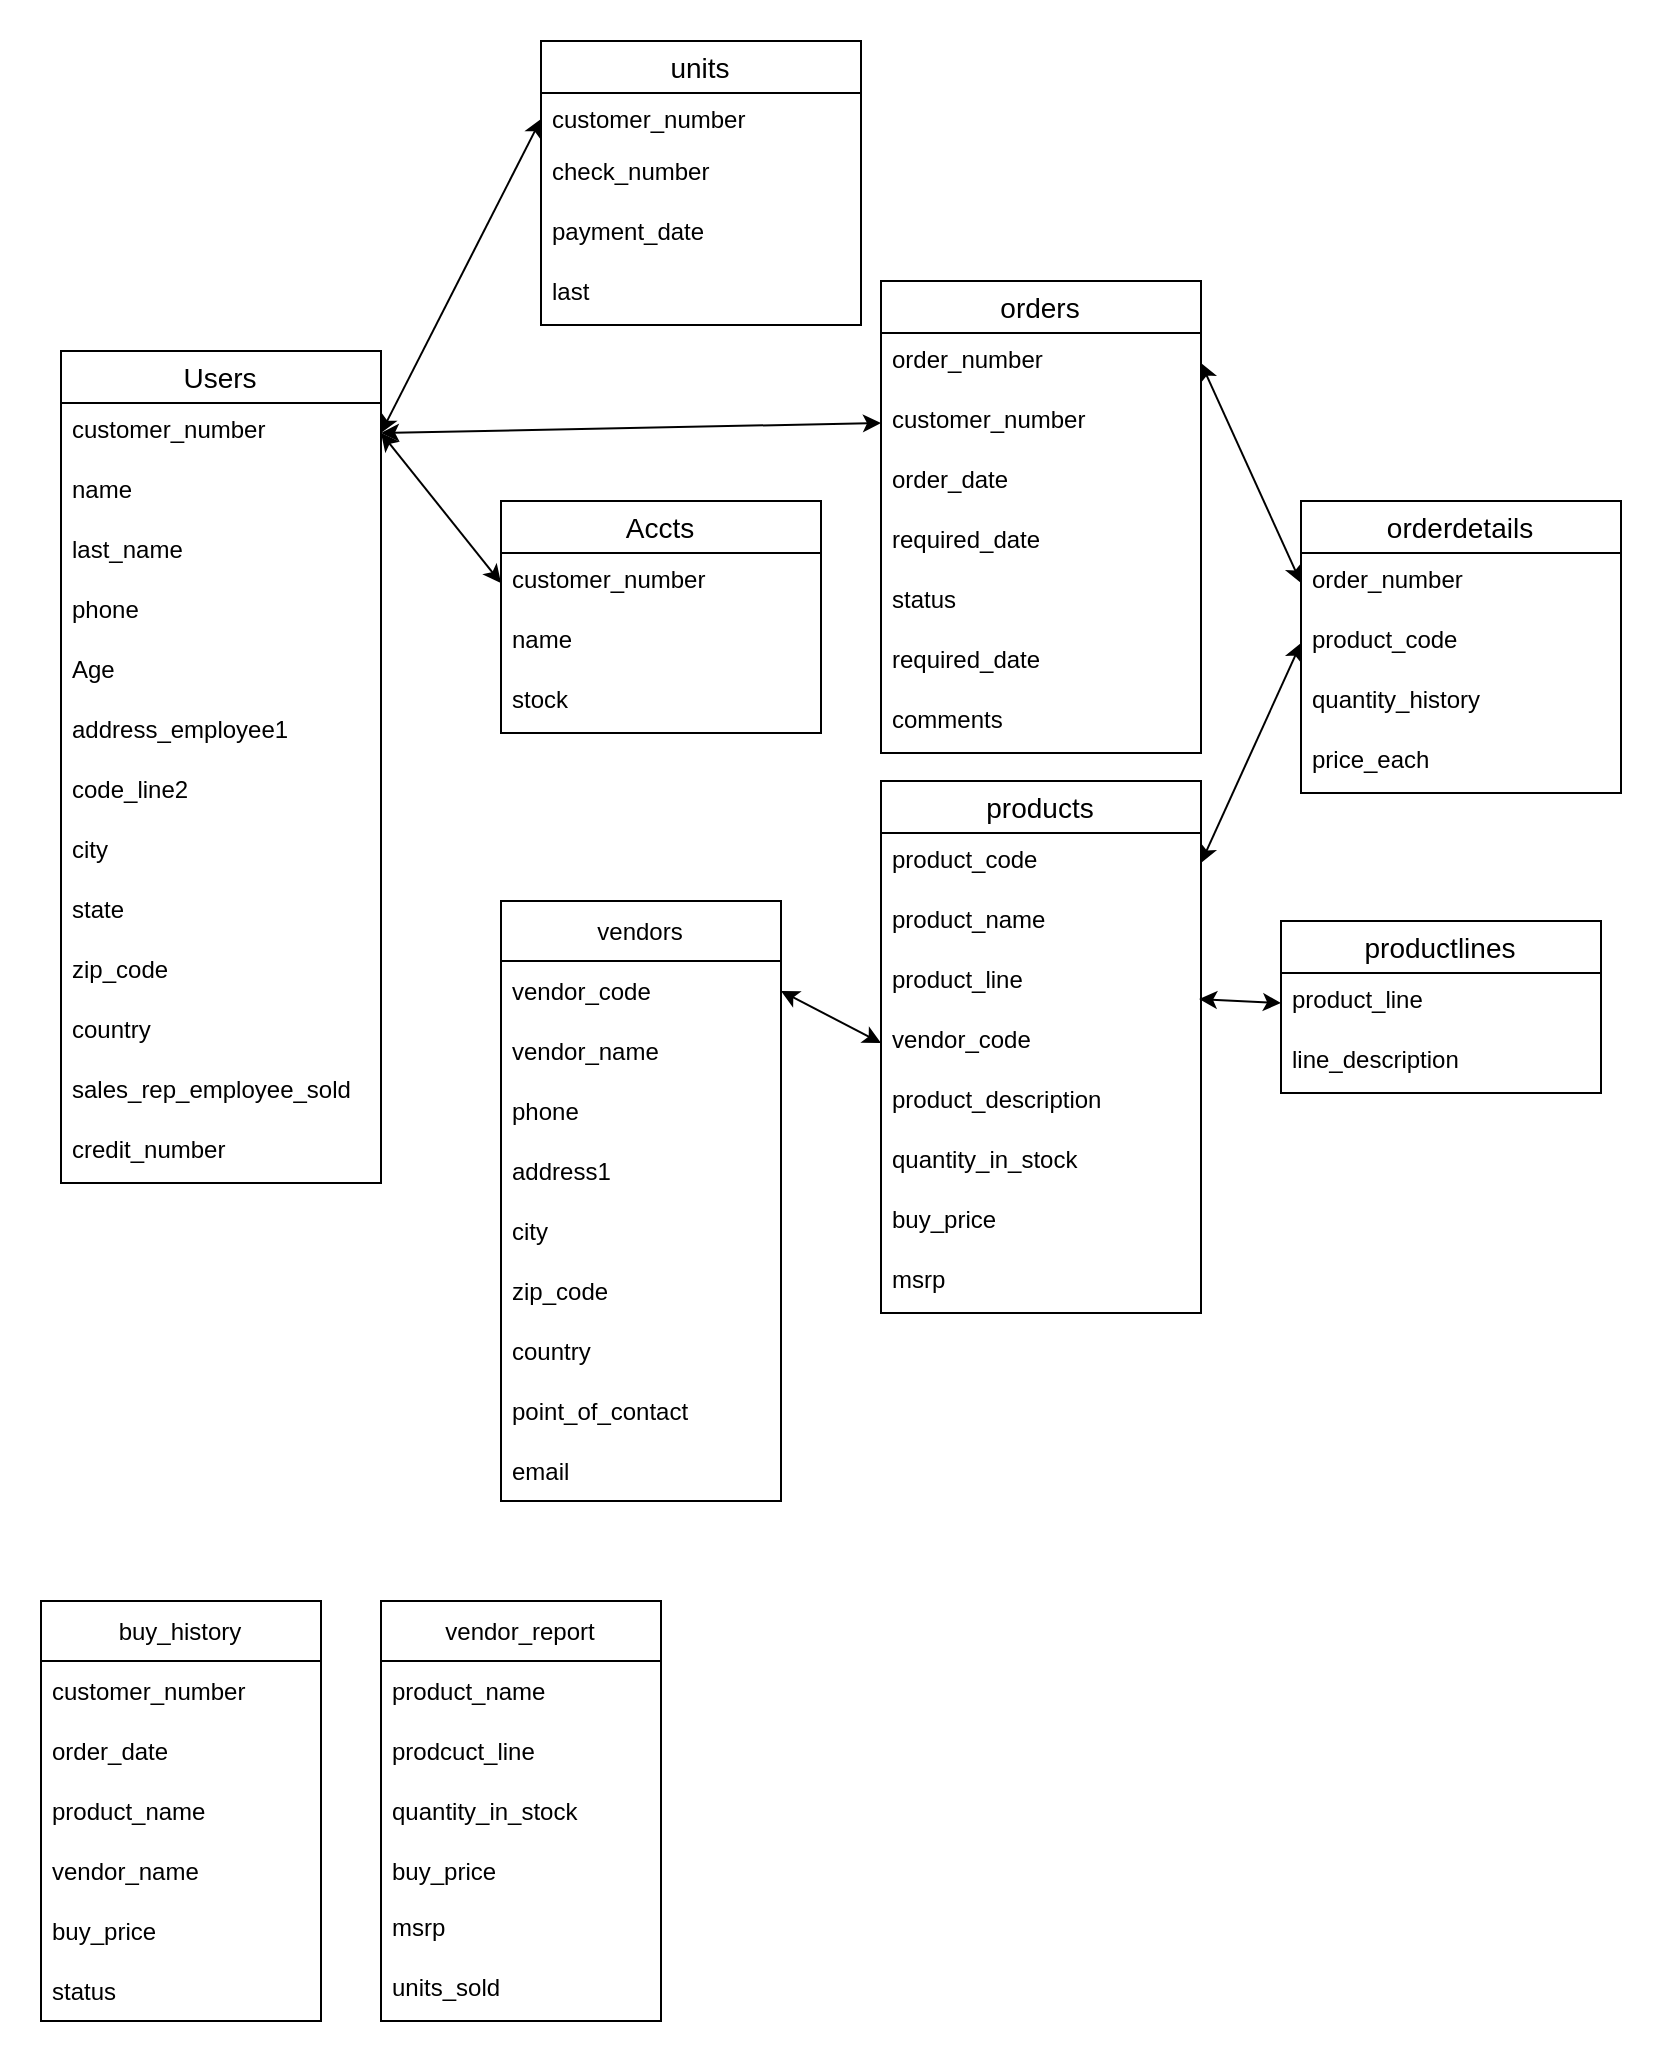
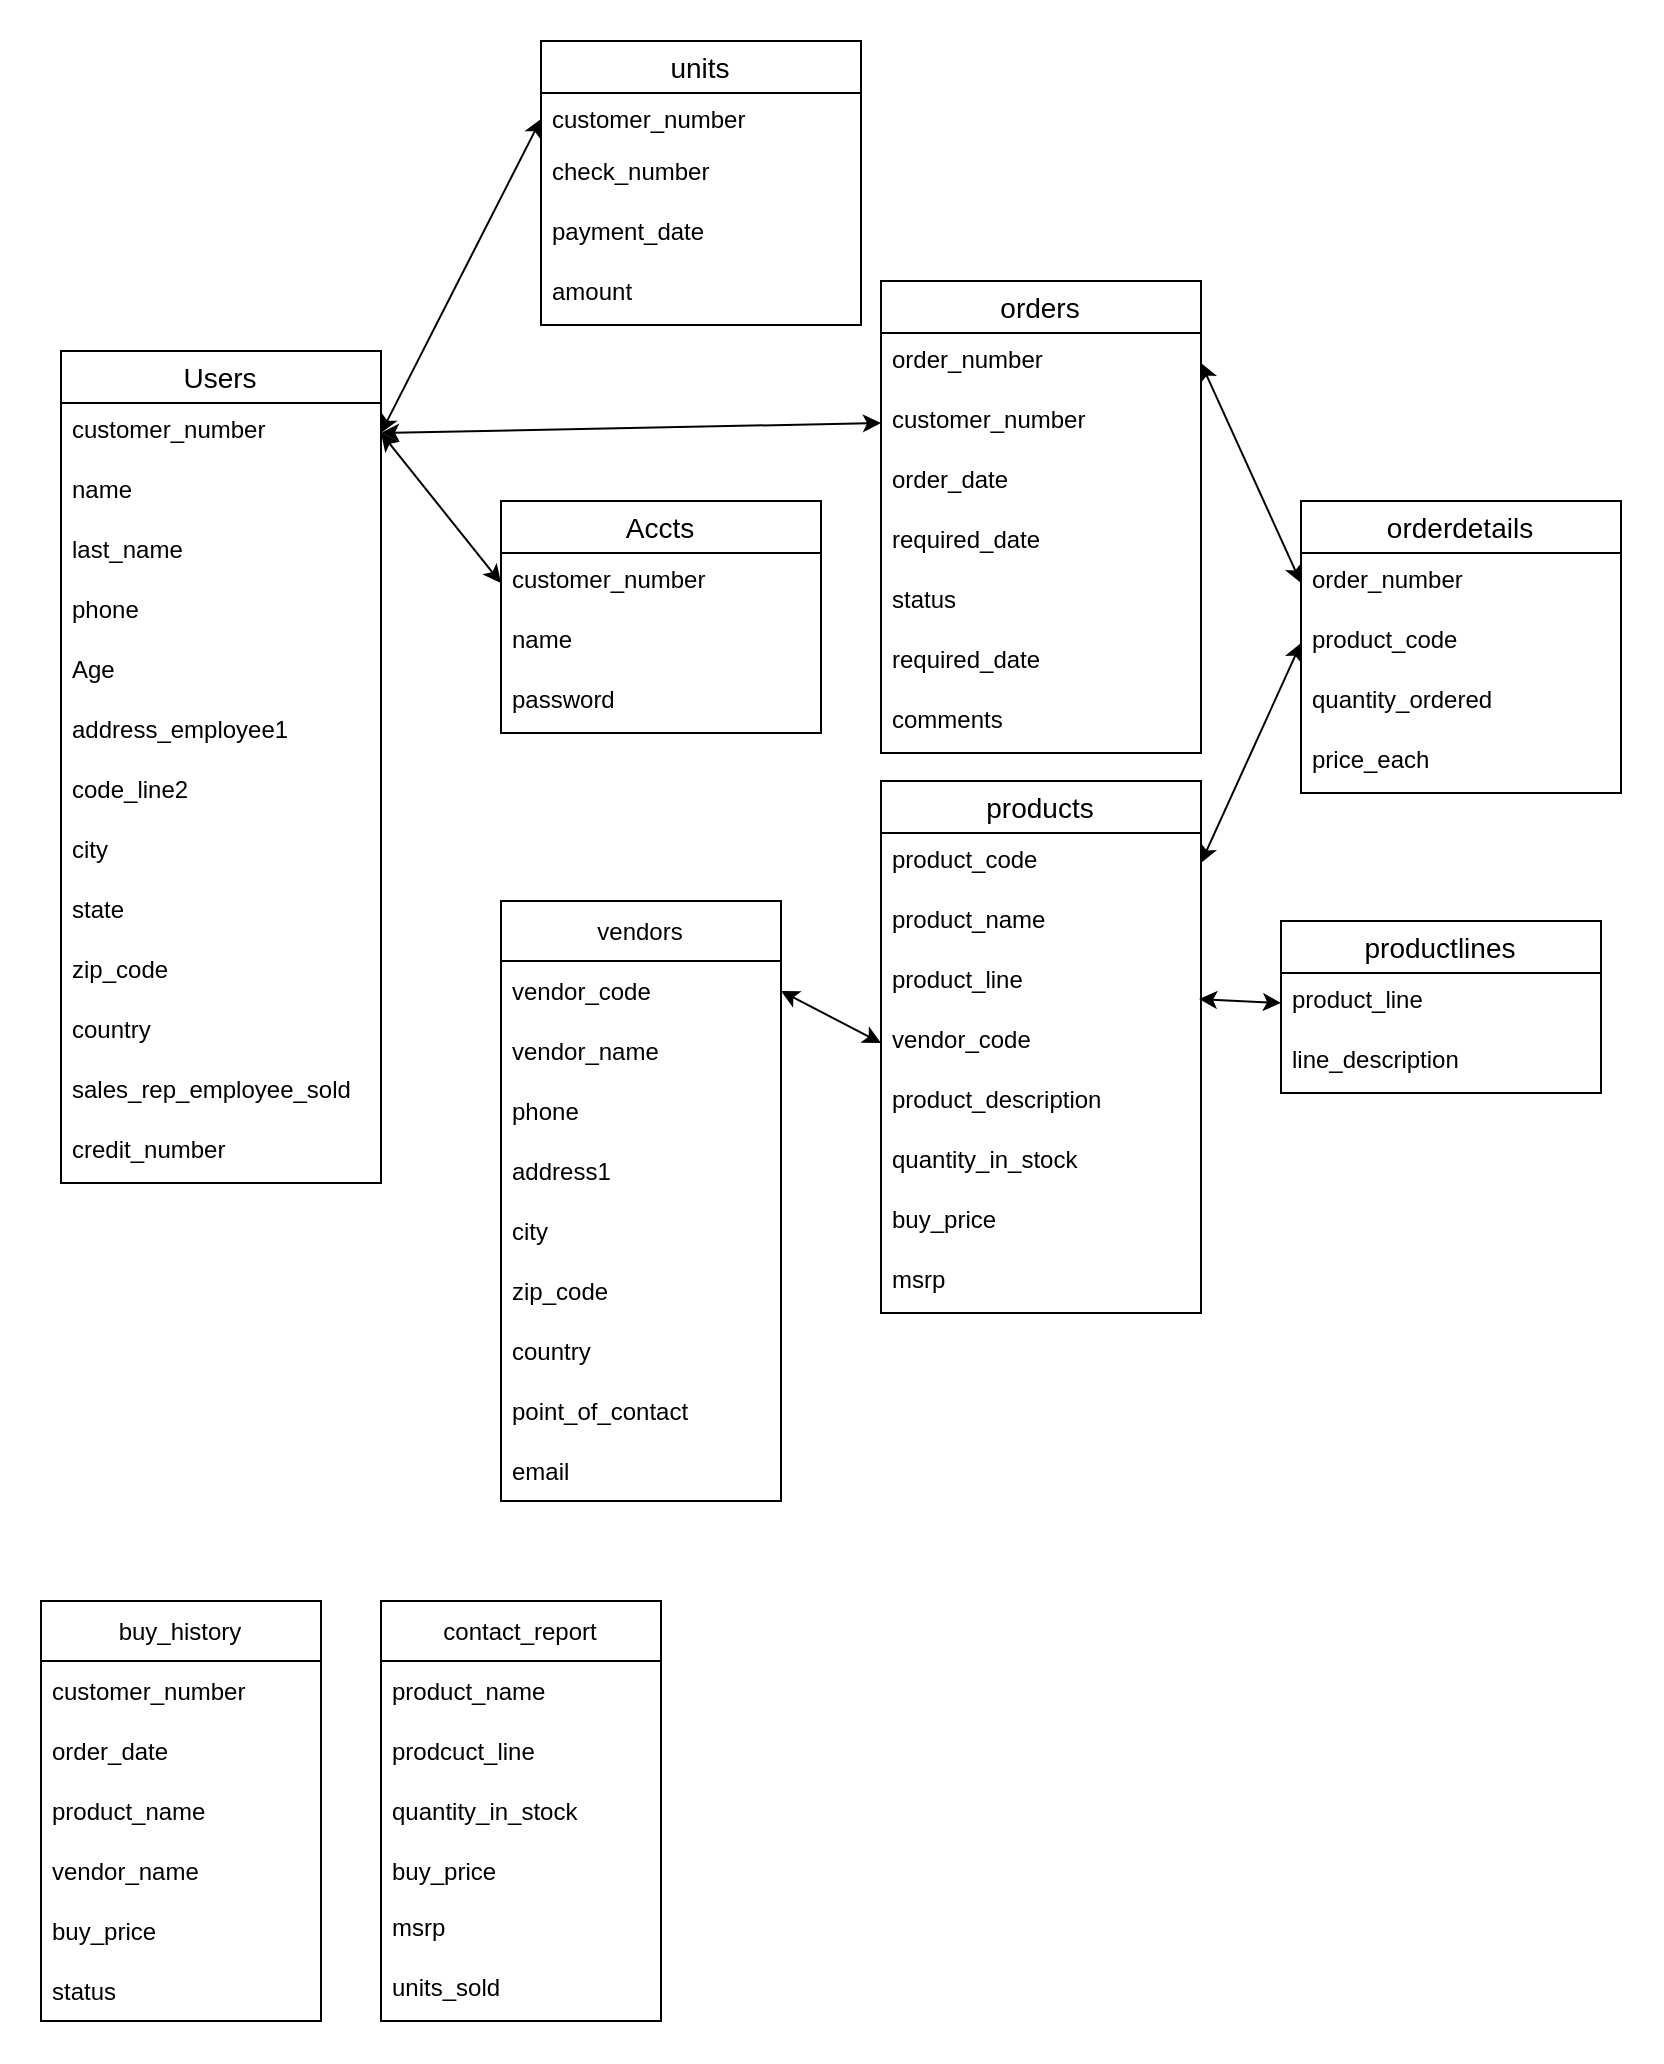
node "last": label "last" -> "amount"
node "stock": label "stock" -> "password"
node "quantity_history": label "quantity_history" -> "quantity_ordered"
node "vendor_report": label "vendor_report" -> "contact_report"
